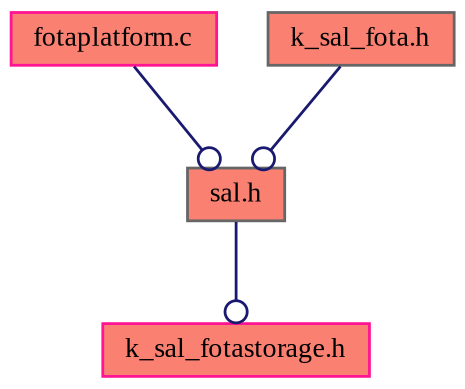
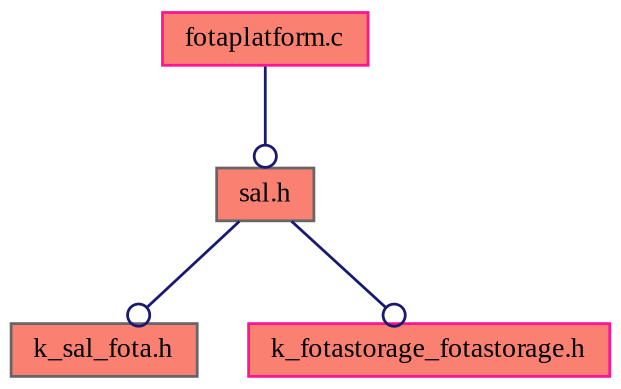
edge "k_sal_fota.h" -> "sal.h": reversed
node "k_sal_fotastorage.h": label "k_sal_fotastorage.h" -> "k_fotastorage_fotastorage.h"
